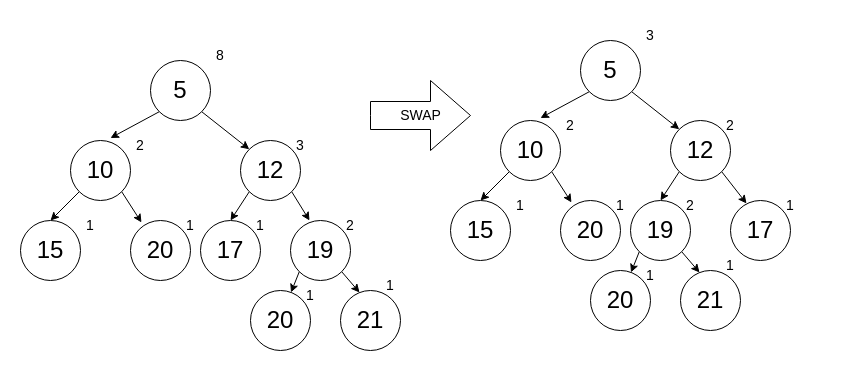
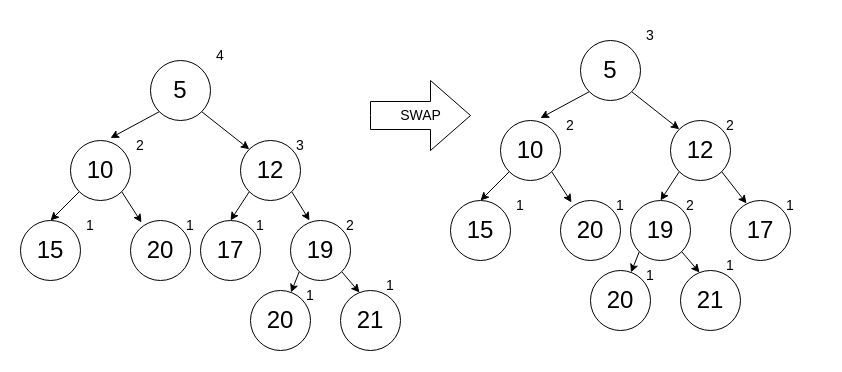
node "8": label "8" -> "4"
